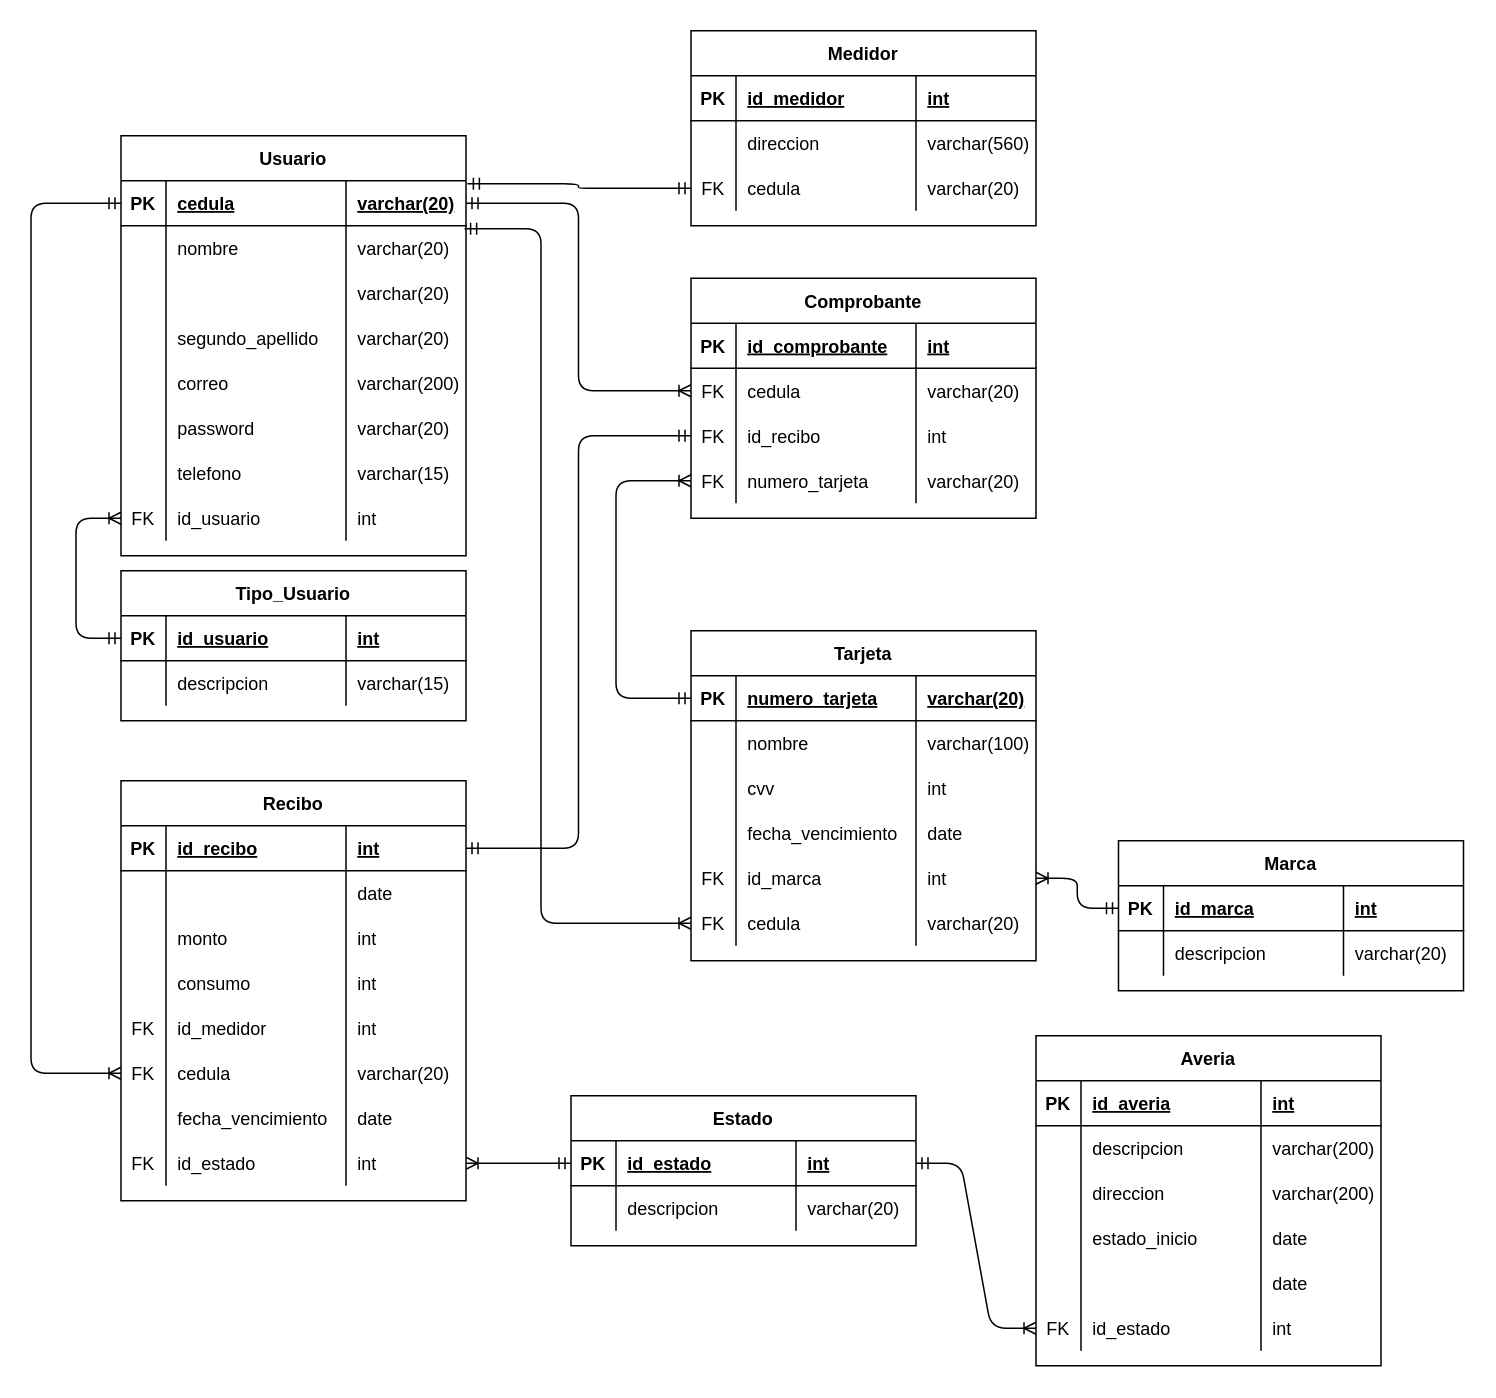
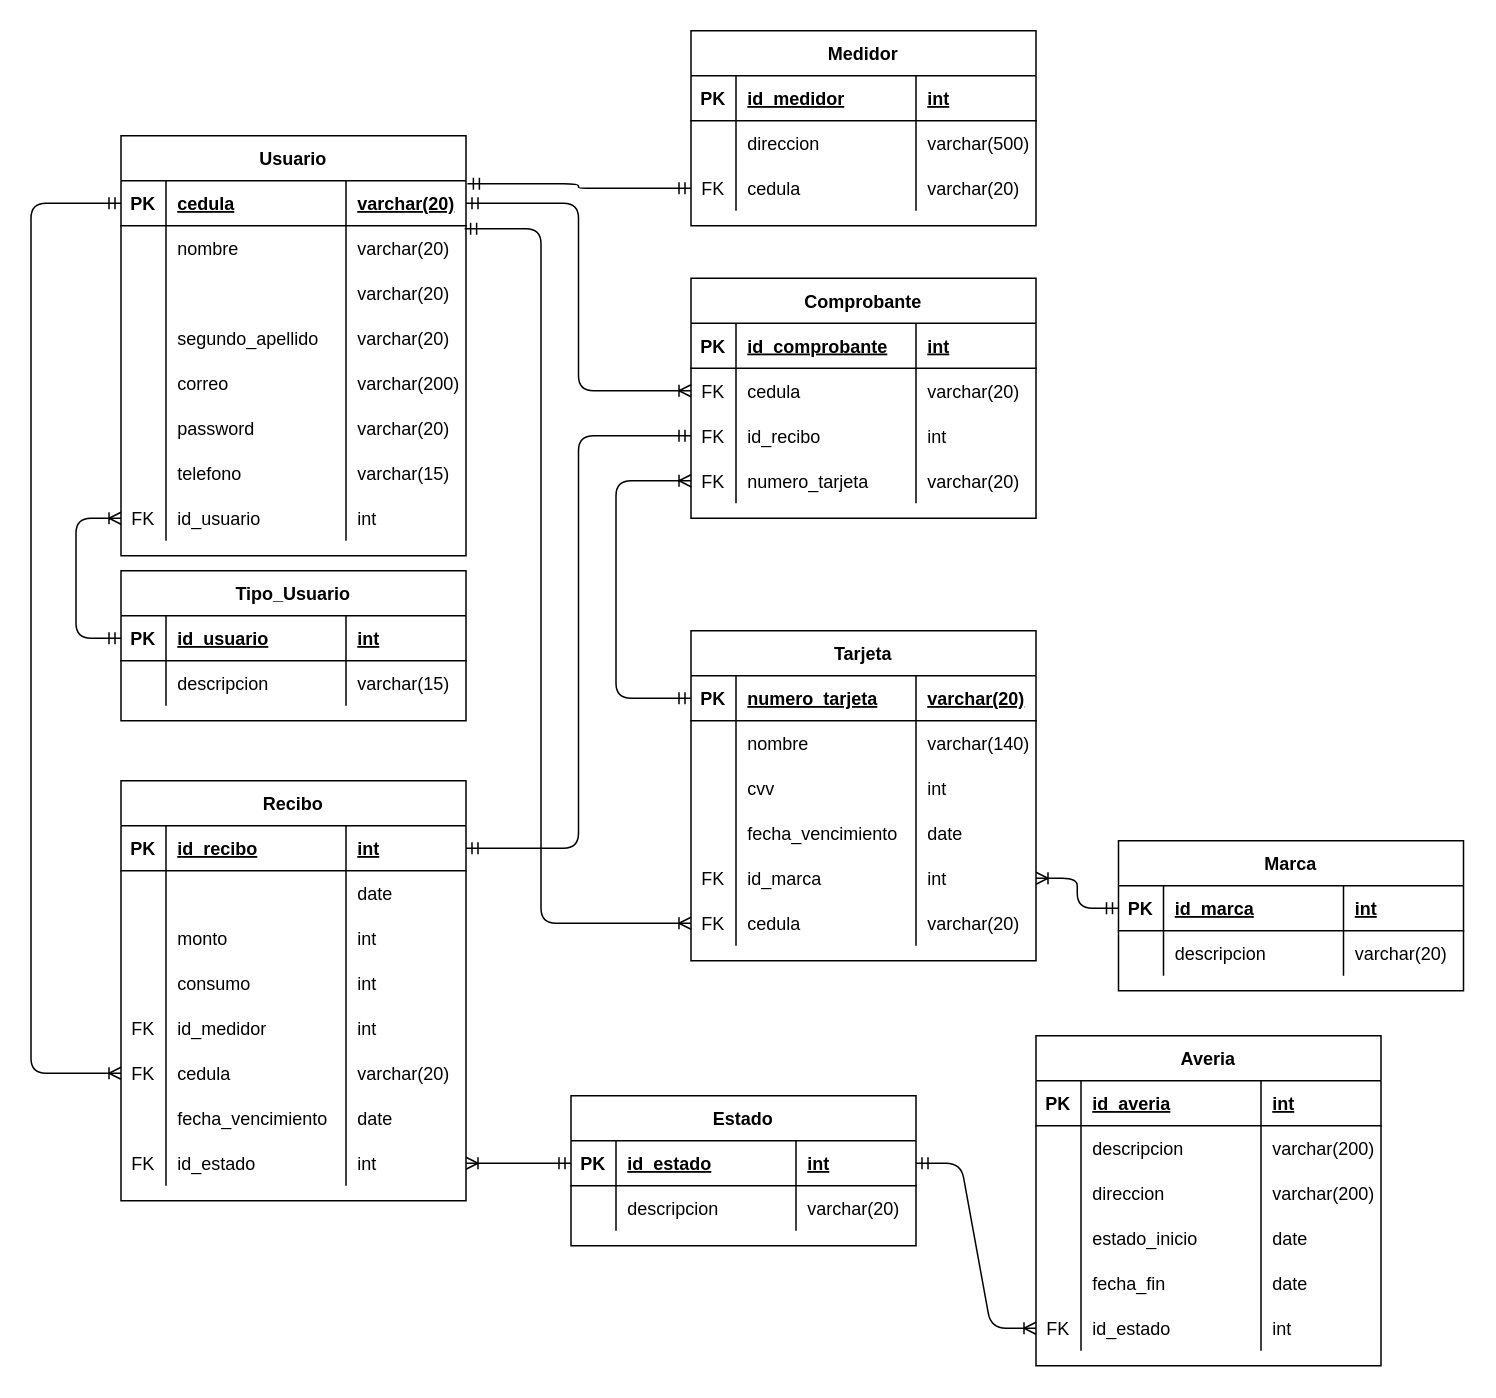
node "varchar(560)": label "varchar(560)" -> "varchar(500)"
node "varchar(100)": label "varchar(100)" -> "varchar(140)"
node "fecha_fin": added
